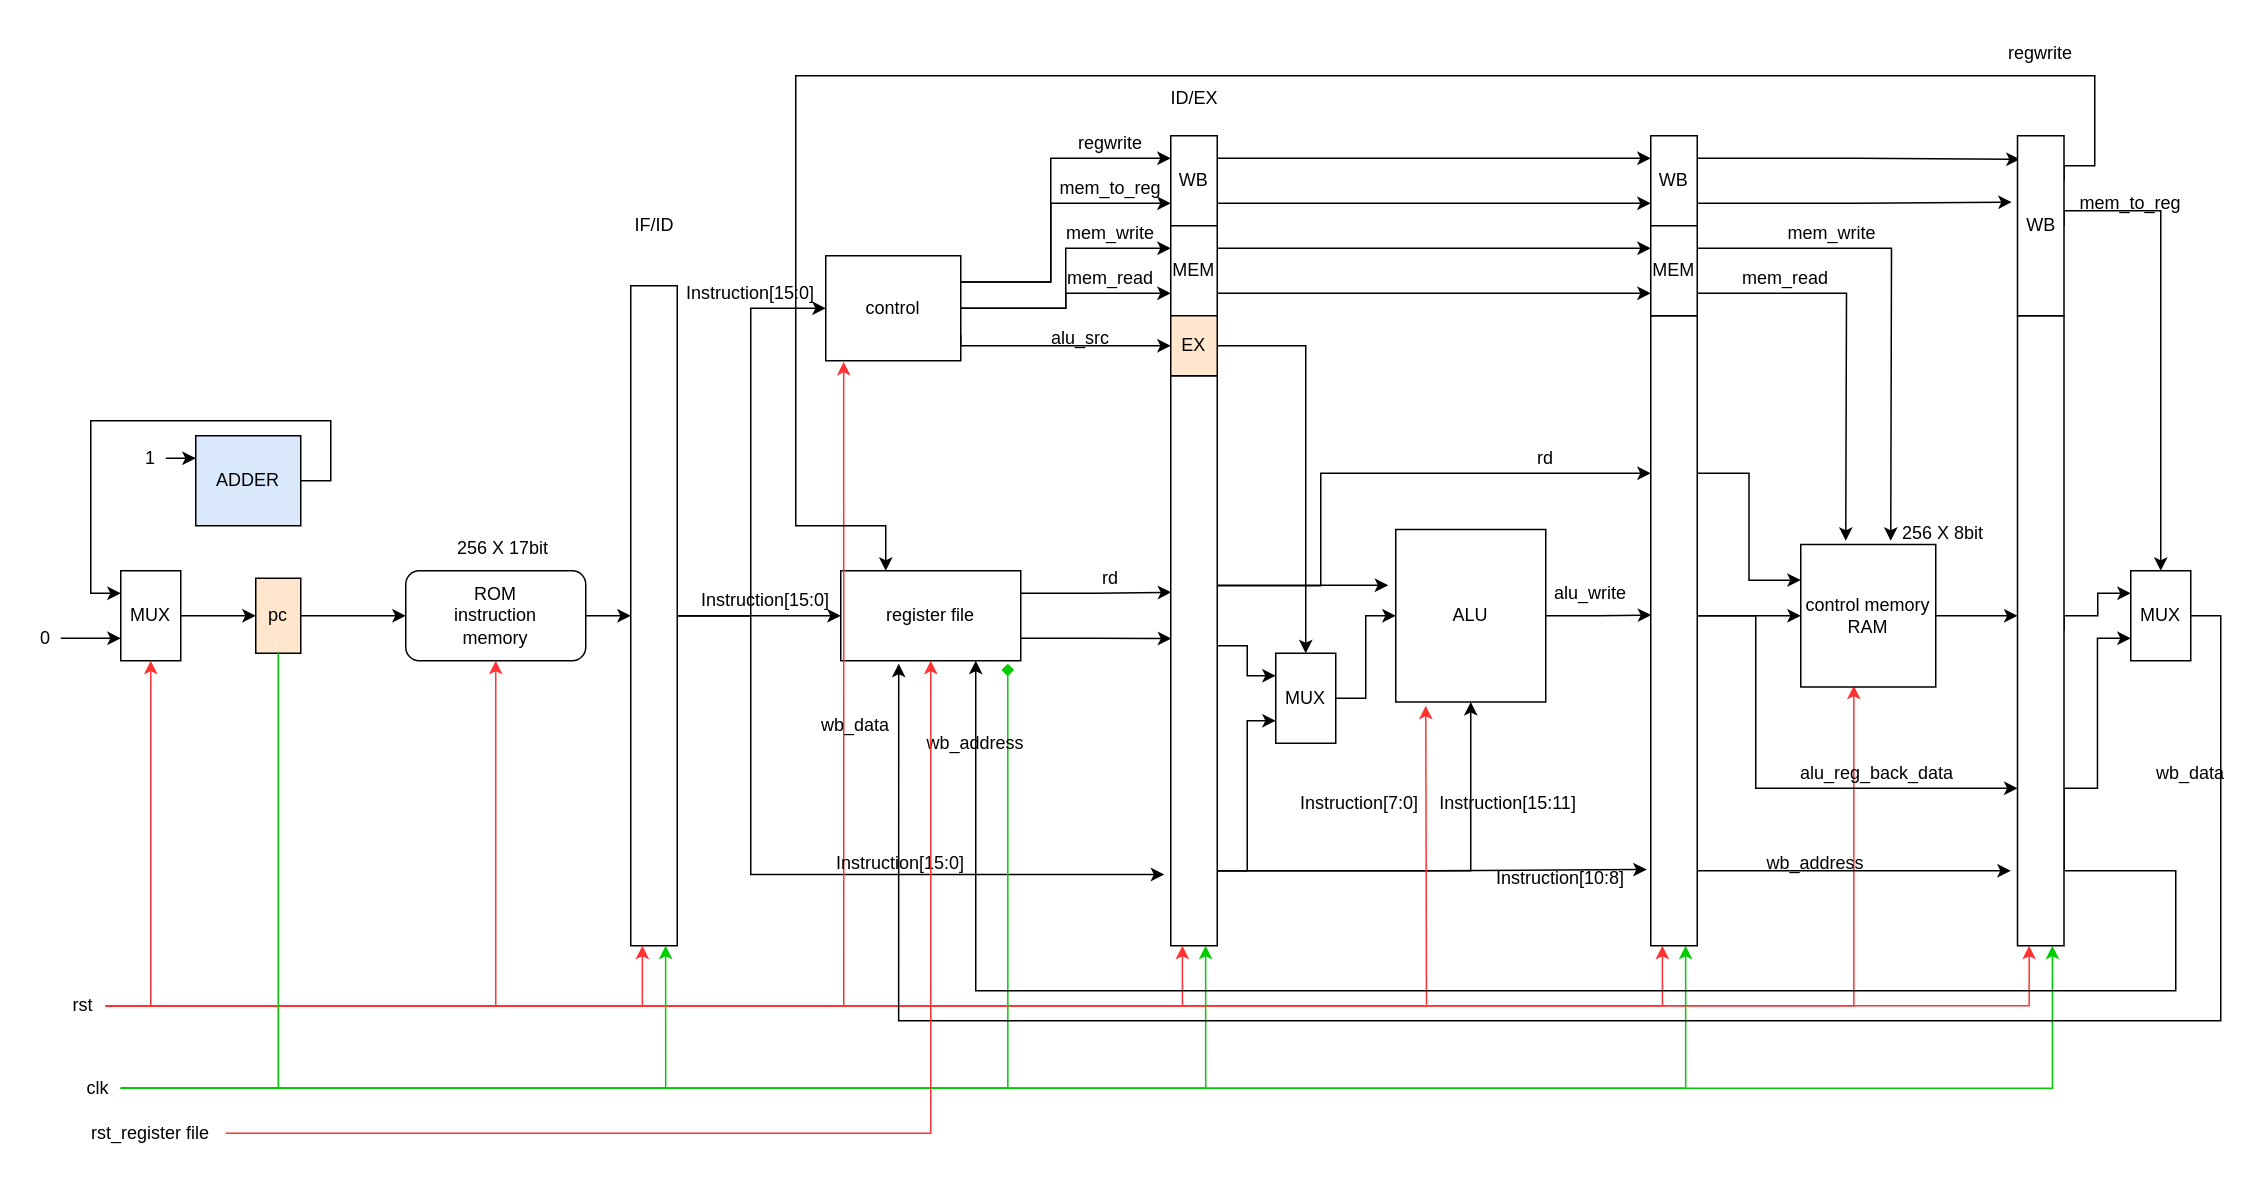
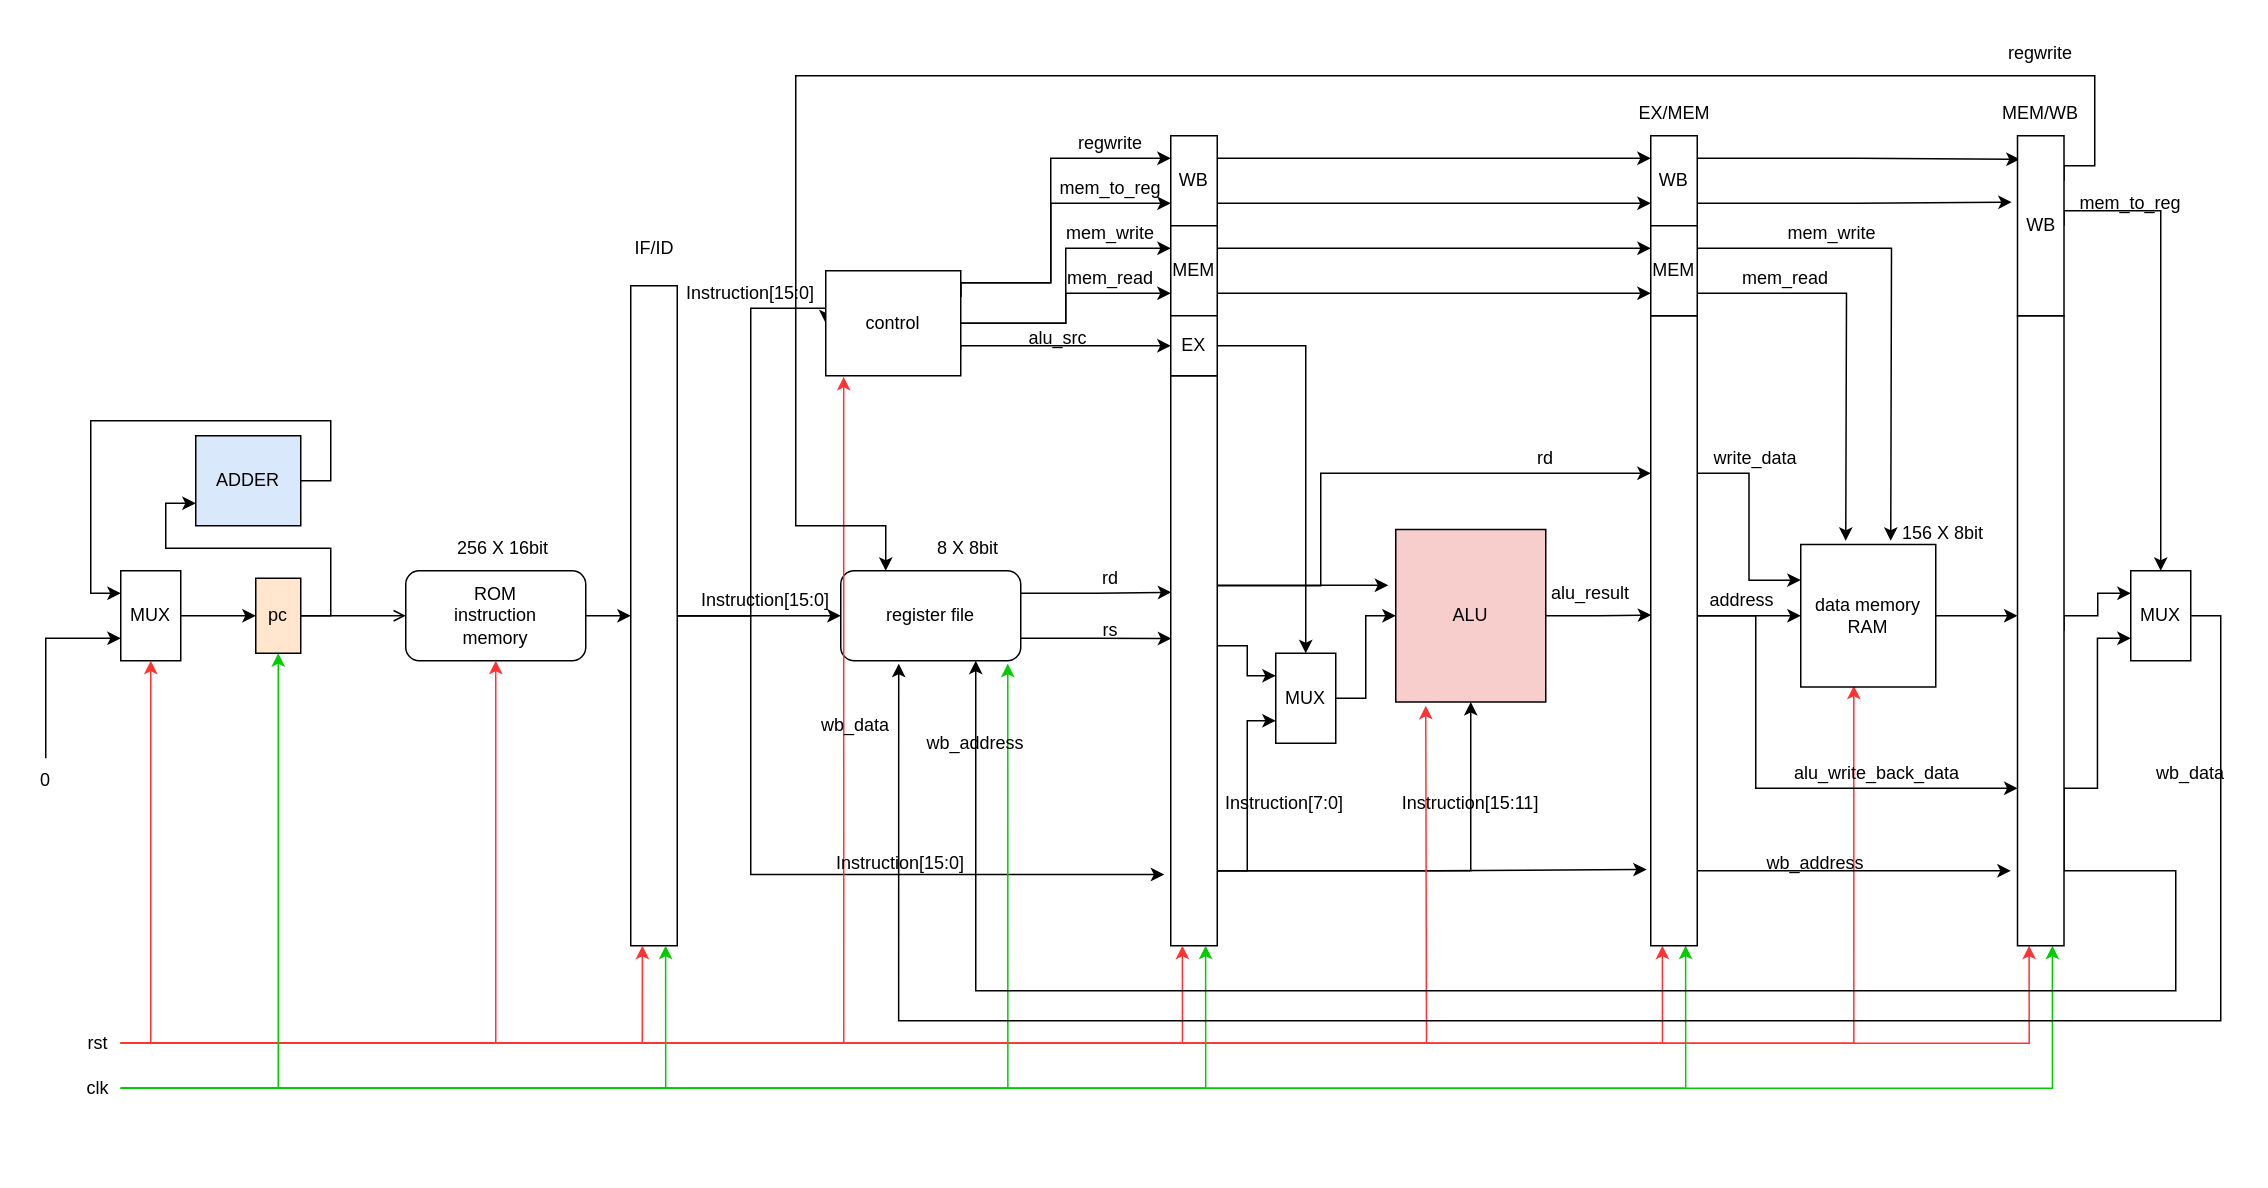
node "ID/EX": removed
node "EX/MEM": added
node "MEM/WB": added
node "IF/ID": moved (654, 226) -> (654, 248)
node "control": moved (893, 308) -> (893, 323)
node "alu_src": moved (1081, 338) -> (1058, 338)
node "EX": fillcolor #ffe6cc -> #ffffff
node "1": removed
edge "1" -> "ADDER": removed
node "write_data": added
node "256 X 8bit": label "256 X 8bit" -> "156 X 8bit"
edge "pc" -> "ADDER": added
node "256 X 17bit": label "256 X 17bit" -> "256 X 16bit"
node "8 X 8bit": added
node "alu_write": label "alu_write" -> "alu_result"
node "address": added
edge "pc" -> "ROM instruction memory": arrowhead classic -> open
node "register file": shape rectangle -> rounded rectangle
node "ALU": fillcolor #ffffff -> #f8cecc
node "control memory RAM": label "control memory RAM" -> "data memory RAM"
node "rs": added
node "0": moved (46, 638) -> (46, 781)
edge "pc" -- "clk": arrowhead none -> classic
edge "clk" -> "register file": arrowhead diamond -> classic
node "alu_reg_back_data": label "alu_reg_back_data" -> "alu_write_back_data"
node "Instruction[7:0]": moved (1359, 803) -> (1284, 803)
node "Instruction[15:11]": moved (1508, 803) -> (1471, 803)
node "Instruction[10:8]": removed
node "rst": moved (83, 1006) -> (98, 1043)
node "rst_register file": removed
edge "rst_register file" -> "register file": removed
